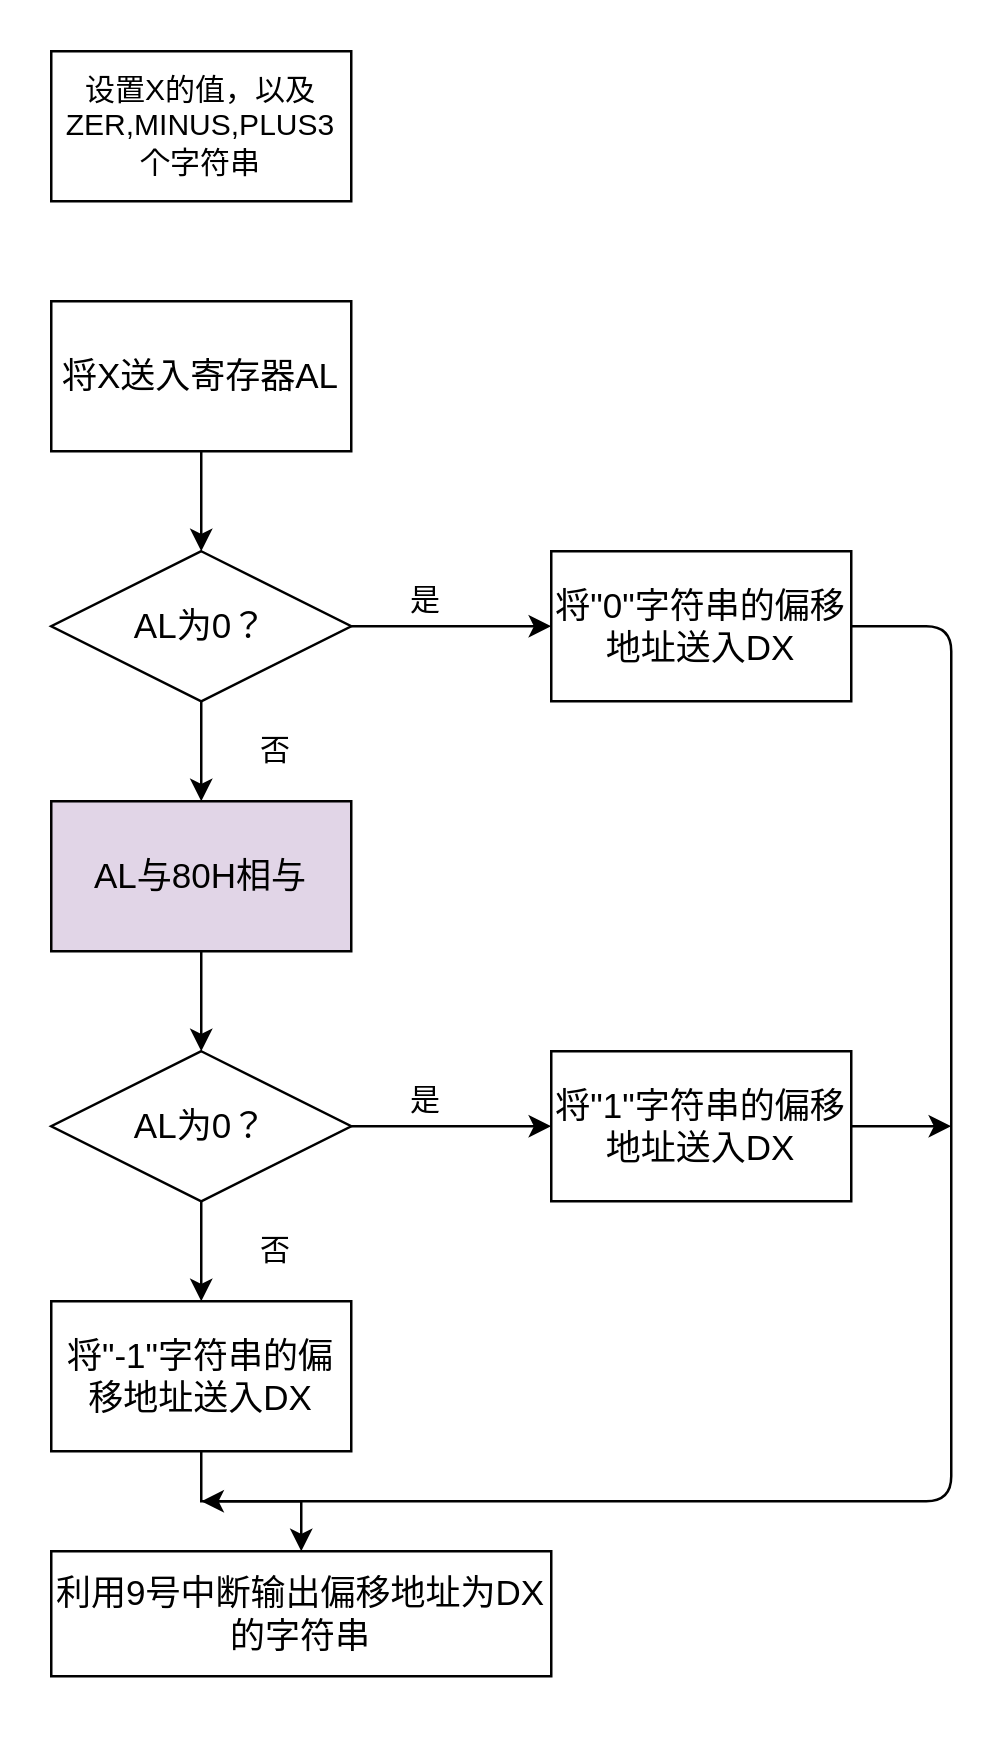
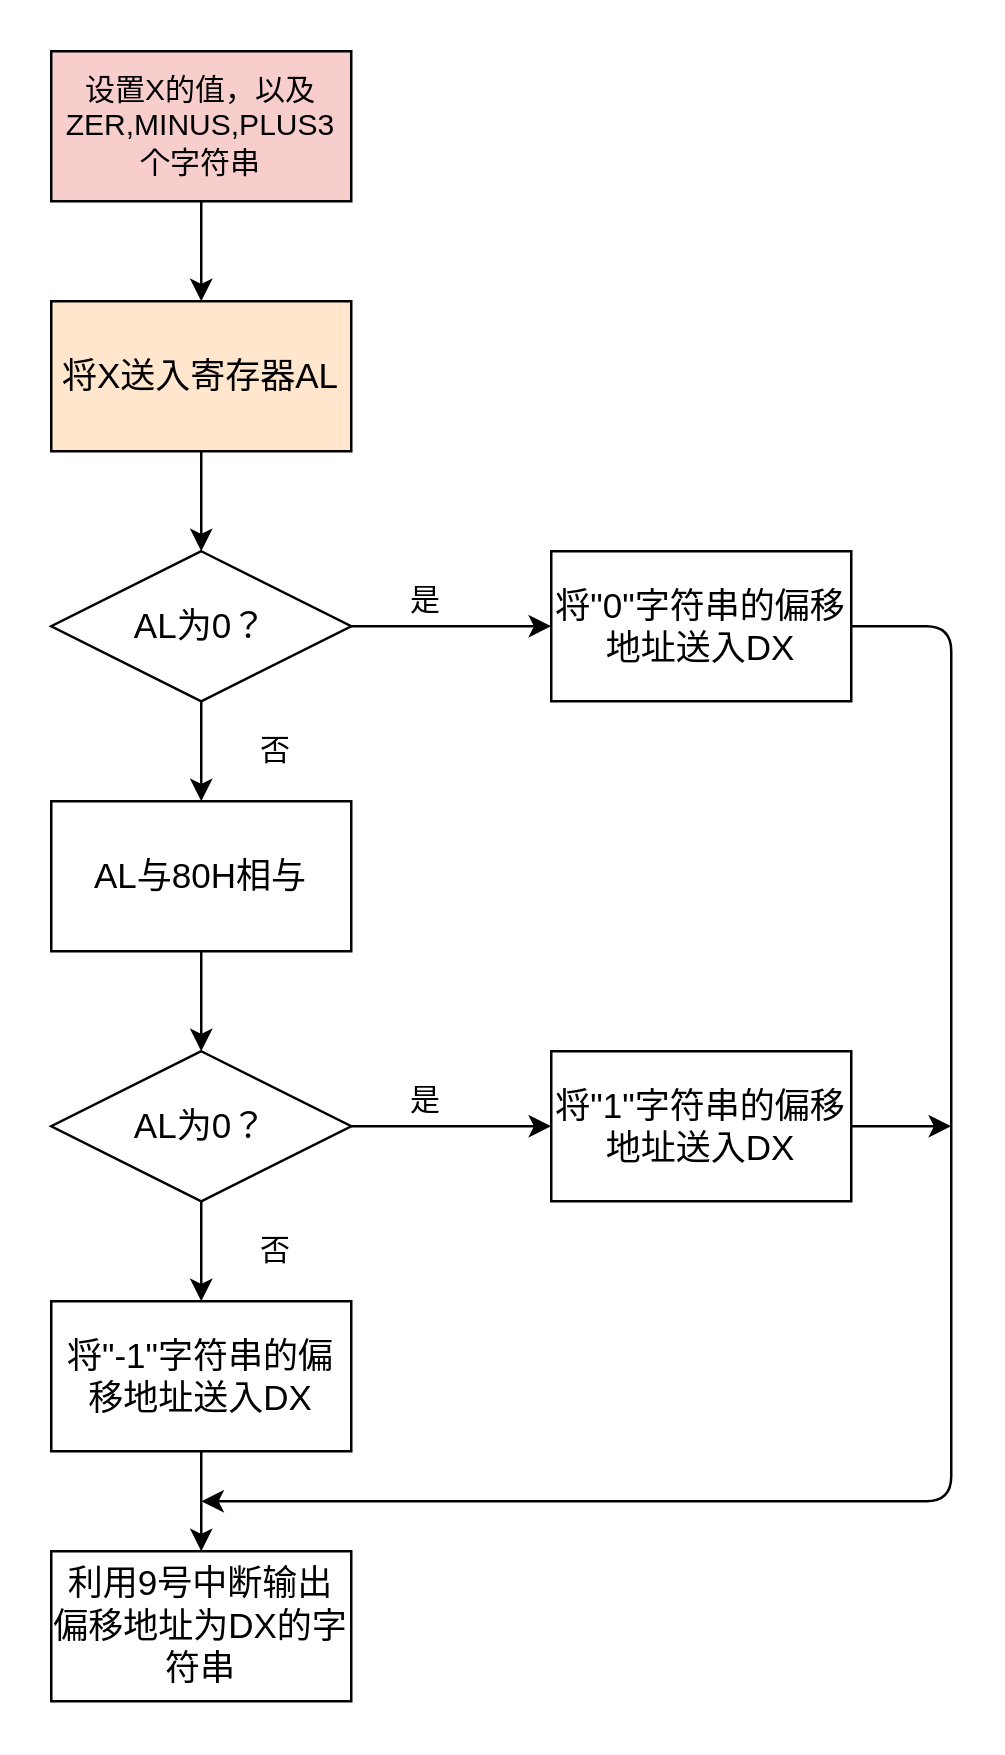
node "设置X的值，以及ZER,MINUS,PLUS3个字符串": fillcolor #ffffff -> #f8cecc
edge "设置X的值，以及ZER,MINUS,PLUS3个字符串" -> "将X送入寄存器AL": added
node "将X送入寄存器AL": fillcolor #ffffff -> #ffe6cc
node "AL与80H相与": fillcolor #e1d5e7 -> #ffffff
node "利用9号中断输出偏移地址为DX的字符串": size 500x125 -> 300x150
